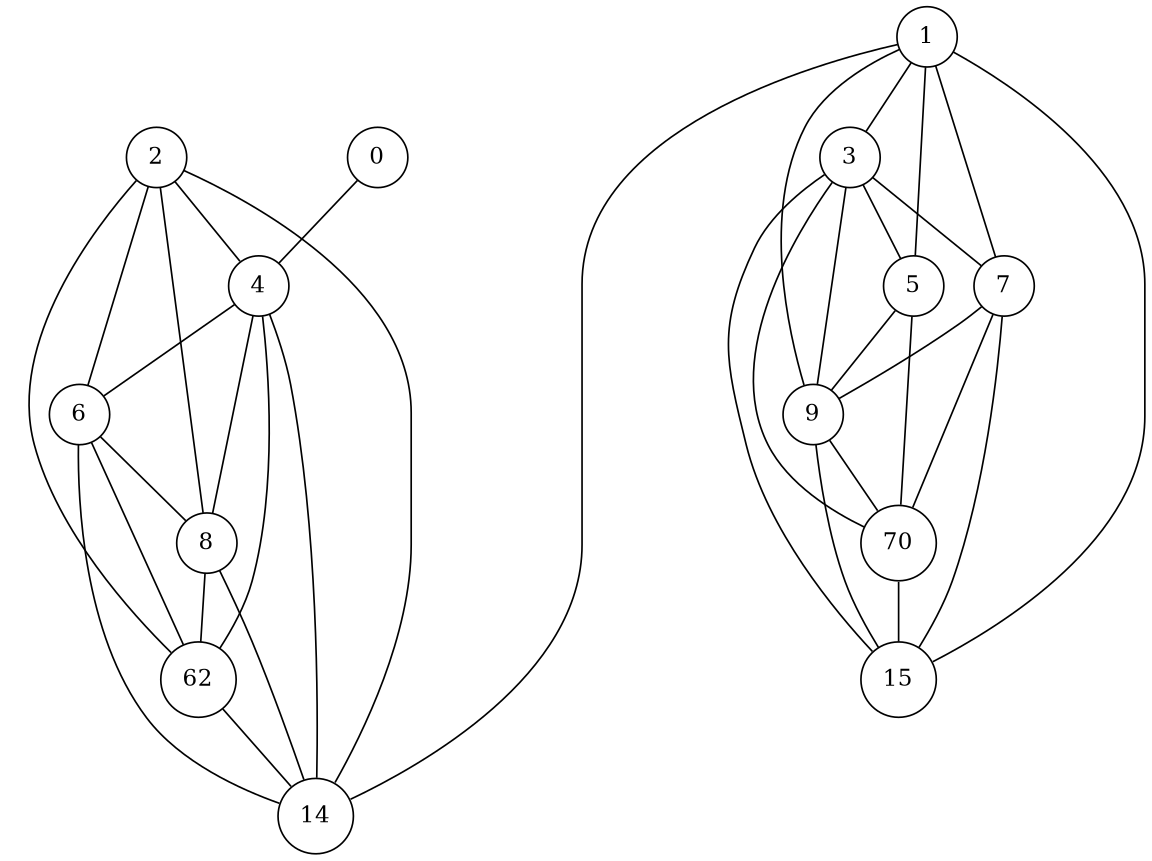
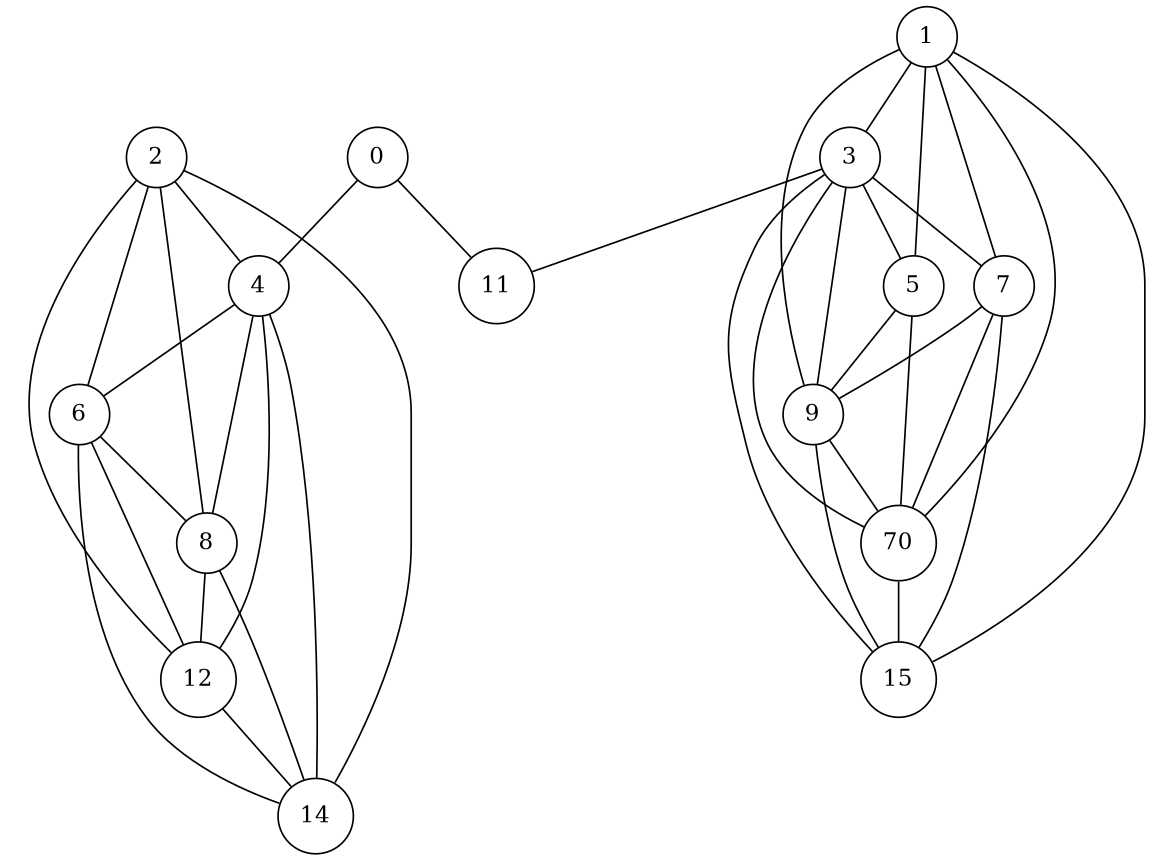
node "11": added
edge "1" -- "14": now "1" -- "70"
node "62": label "62" -> "12"
